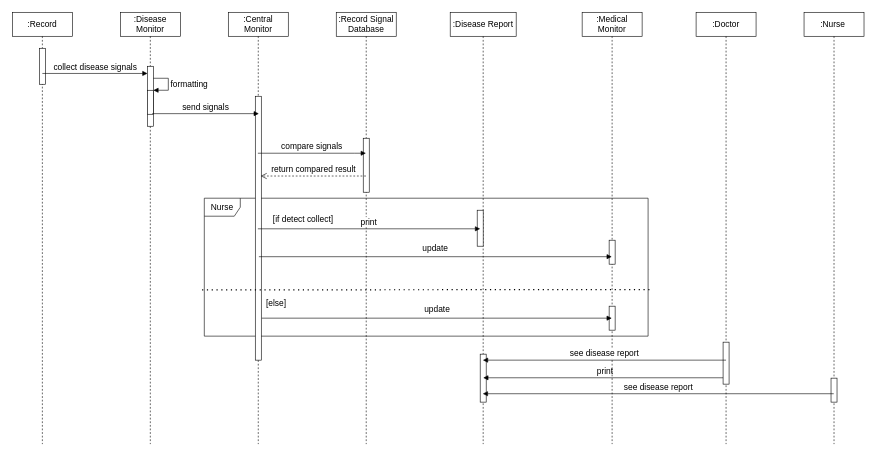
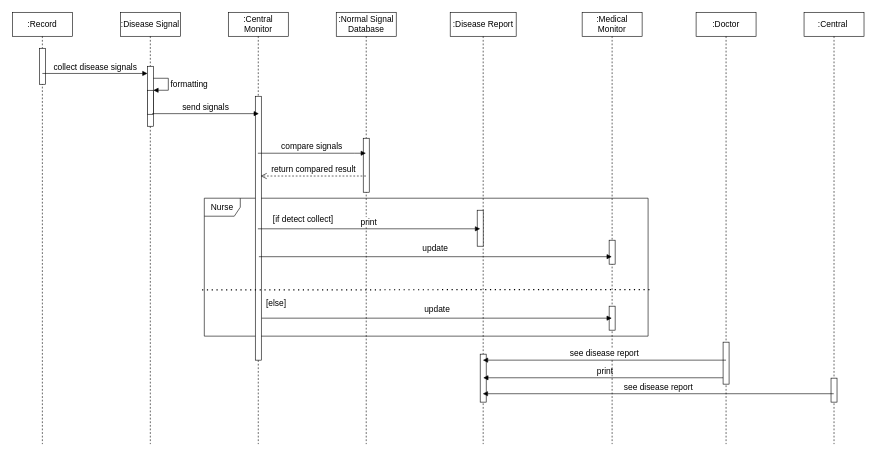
node ":Disease Monitor": label ":Disease Monitor" -> ":Disease Signal"
node ":Record Signal Database": label ":Record Signal Database" -> ":Normal Signal Database"
node ":Nurse": label ":Nurse" -> ":Central"
